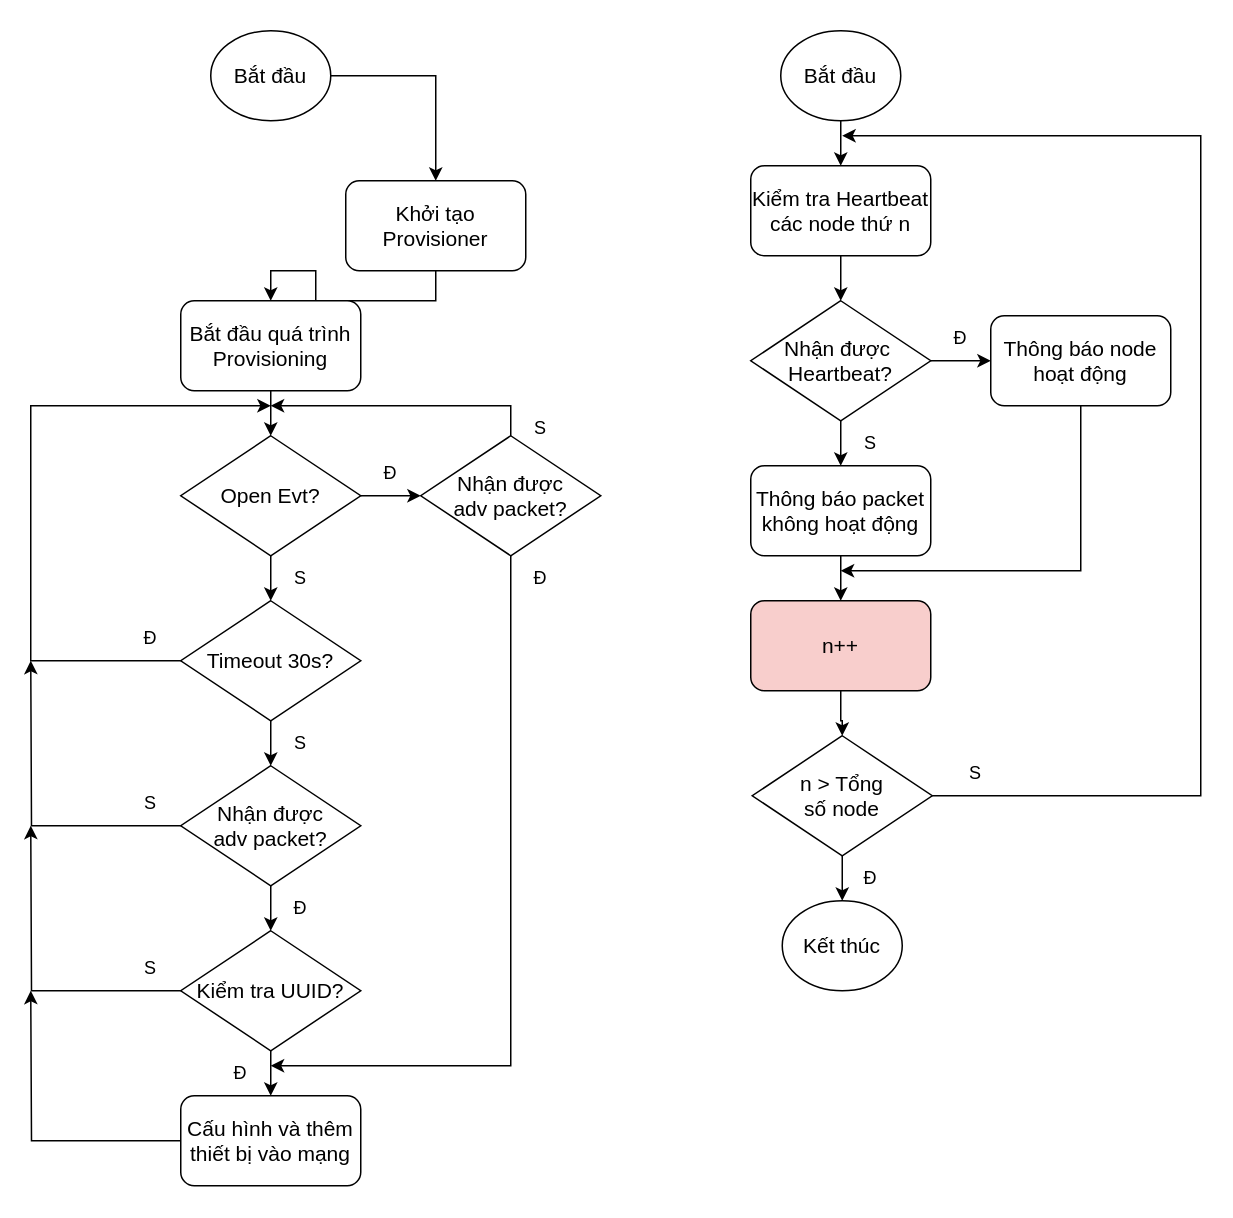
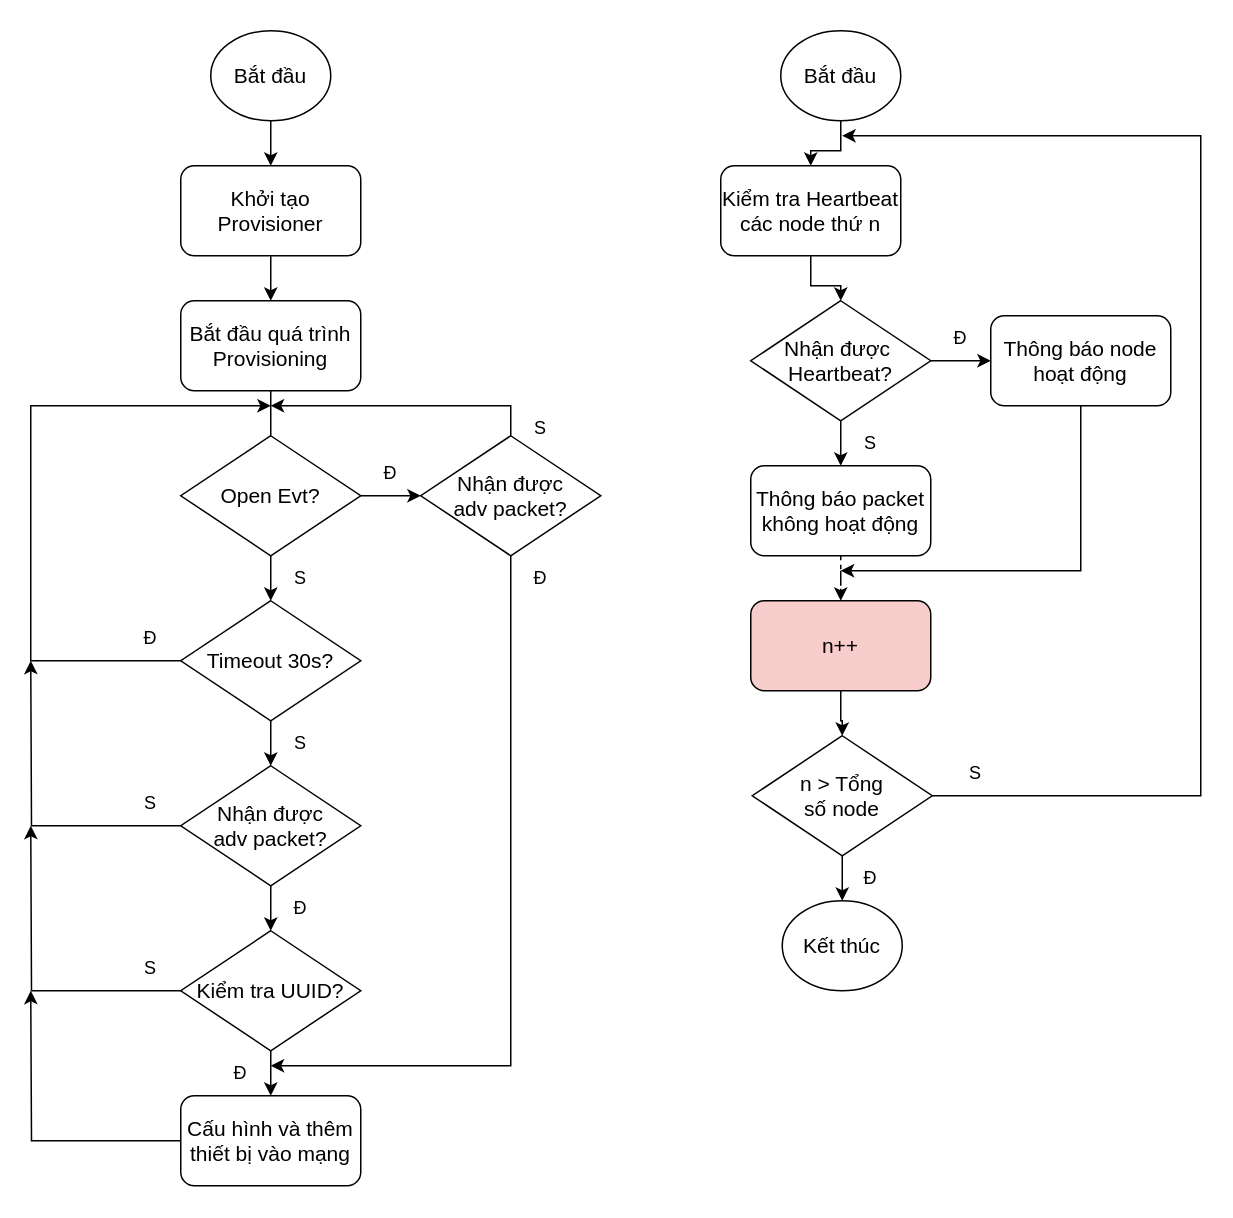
node "Kiểm tra Heartbeat các node thứ n": moved (841, 211) -> (811, 211)
node "Khởi tạo Provisioner": moved (436, 226) -> (271, 211)
edge "Bắt đầu quá trình Provisioning" -> "Open Evt?": arrowhead classic -> none
edge "Thông báo packet không hoạt động" -> "n++": style solid -> dashed
